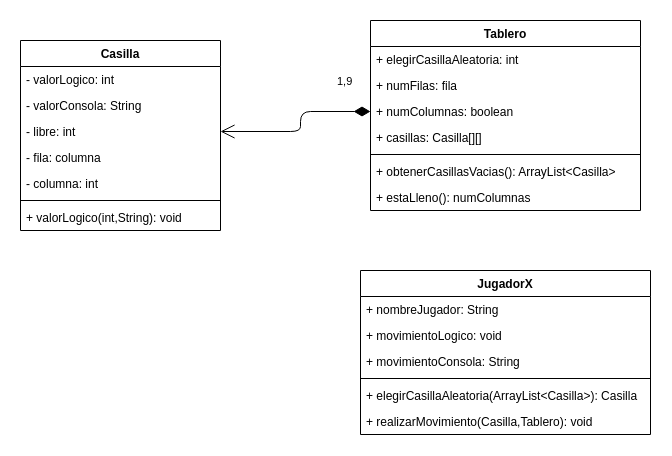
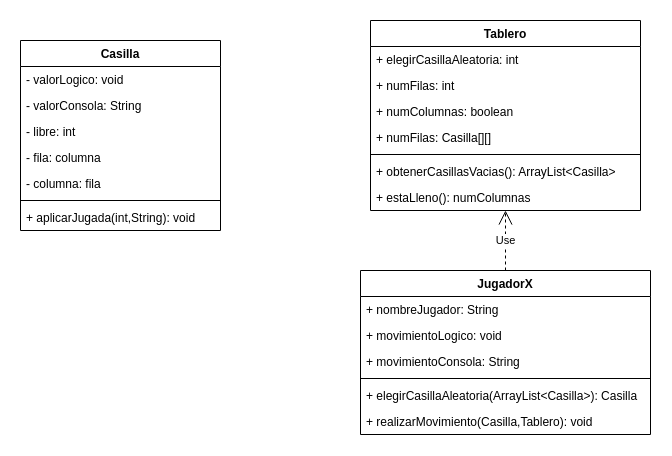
node "- valorLogico: int": label "- valorLogico: int" -> "- valorLogico: void"
node "+ numFilas: fila": label "+ numFilas: fila" -> "+ numFilas: int"
edge "+ numColumnas: boolean" -- "- libre: int": removed, label "1,9"
node "+ casillas: Casilla[][]": label "+ casillas: Casilla[][]" -> "+ numFilas: Casilla[][]"
node "- columna: int": label "- columna: int" -> "- columna: fila"
node "+ valorLogico(int,String): void": label "+ valorLogico(int,String): void" -> "+ aplicarJugada(int,String): void"
edge "JugadorX" -> "+ estaLleno(): numColumnas": added, label "Use"
